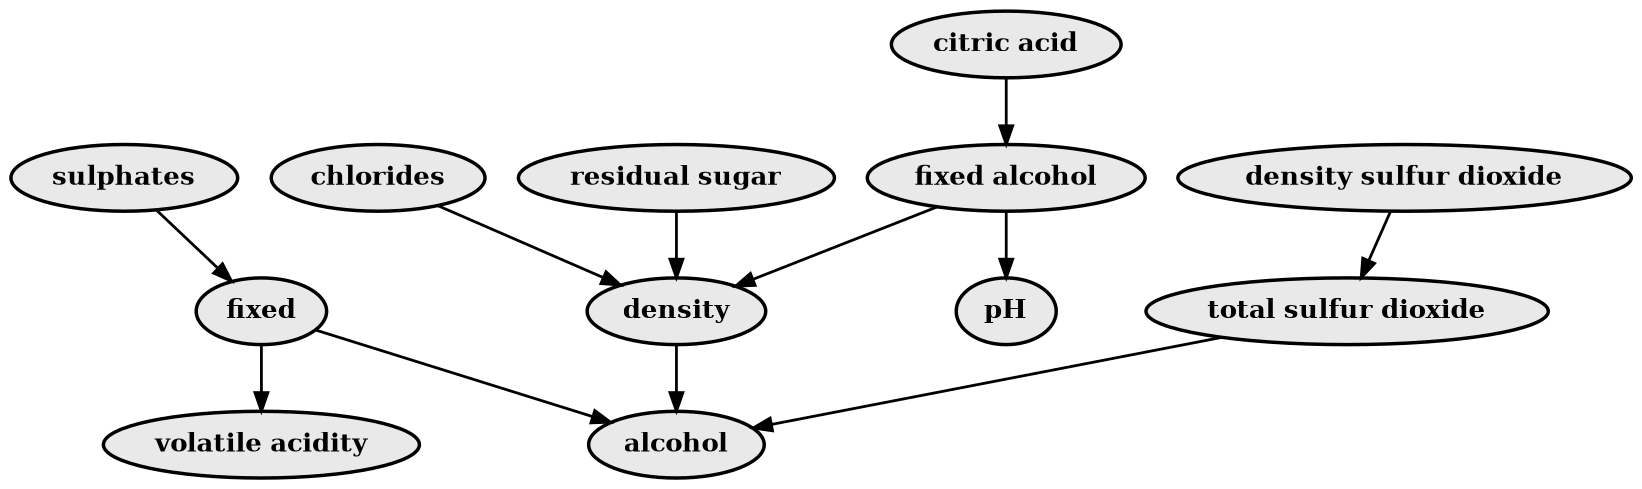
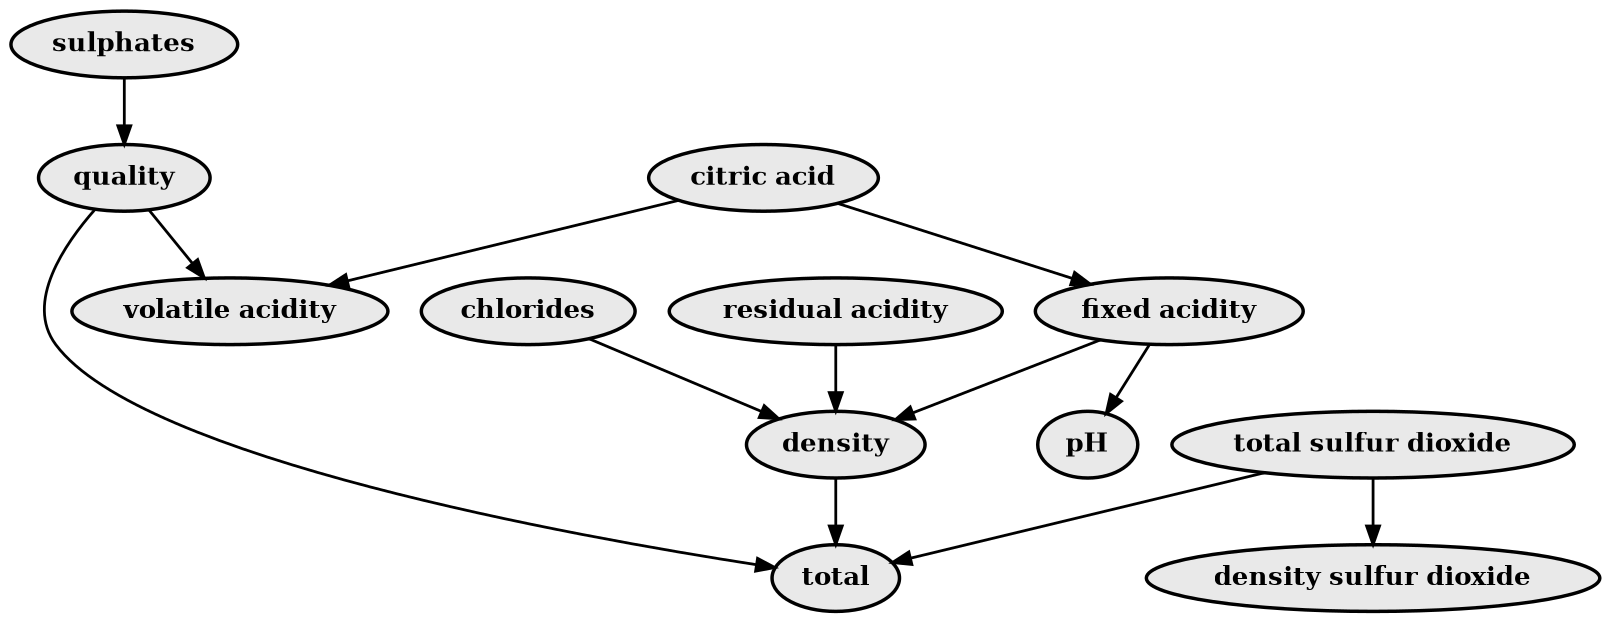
node "residual sugar": label "residual sugar" -> "residual acidity"
node "fixed alcohol": label "fixed alcohol" -> "fixed acidity"
edge "density sulfur dioxide" -> "total sulfur dioxide": reversed
edge "citric acid" -> "volatile acidity": added
node "fixed": label "fixed" -> "quality"
node "alcohol": label "alcohol" -> "total"
